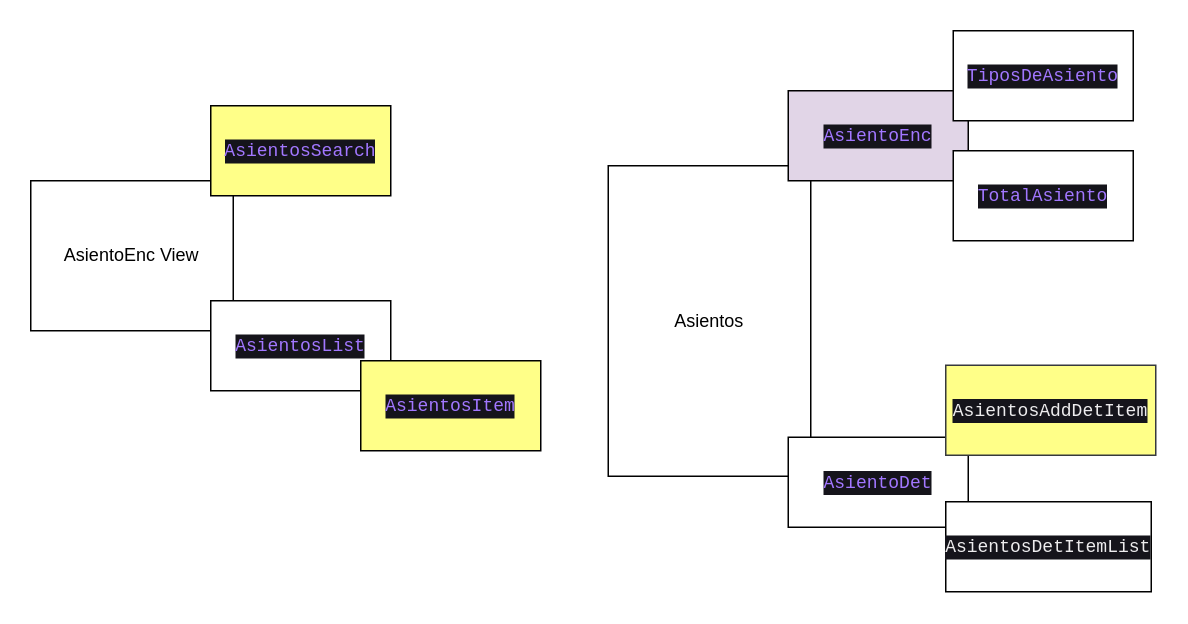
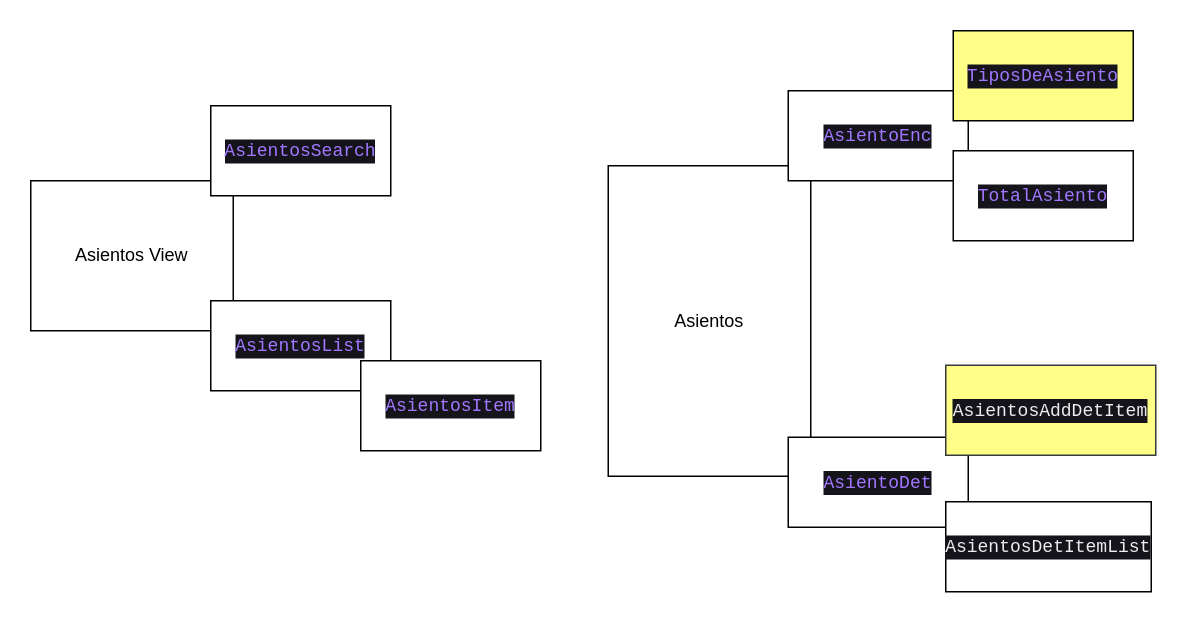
node "TiposDeAsiento": fillcolor #ffffff -> #ffff88
node "AsientoEnc": fillcolor #e1d5e7 -> #ffffff
node "AsientosSearch": fillcolor #ffff88 -> #ffffff
node "AsientoEnc View": label "AsientoEnc View" -> "Asientos View"
node "AsientosItem": fillcolor #ffff88 -> #ffffff
